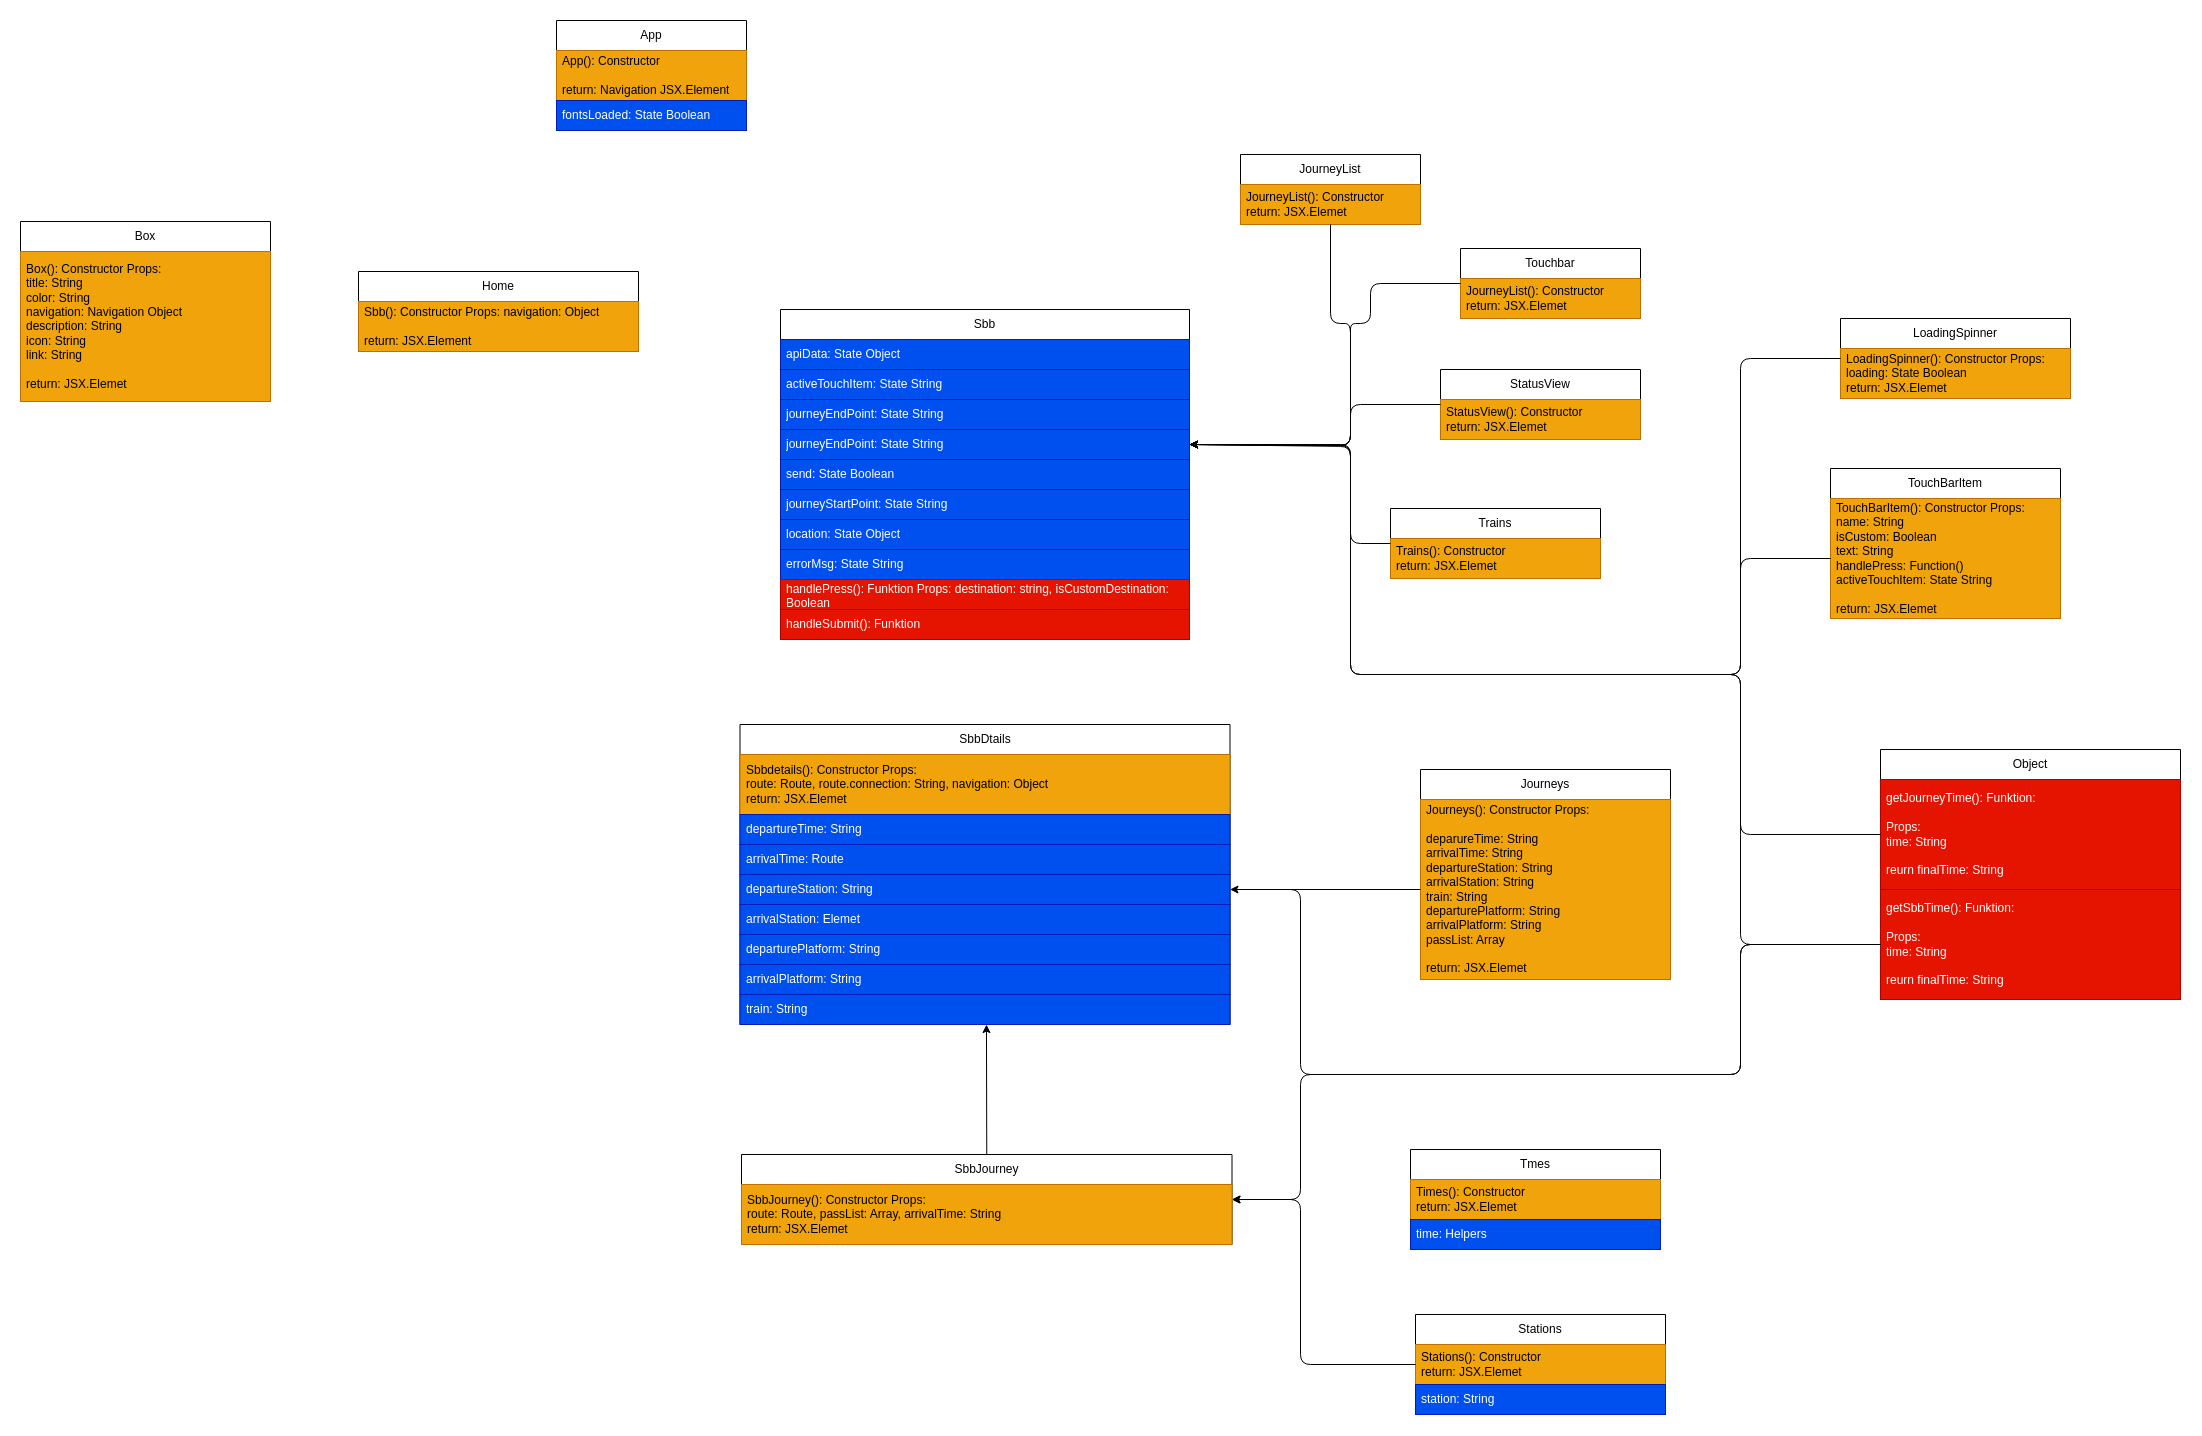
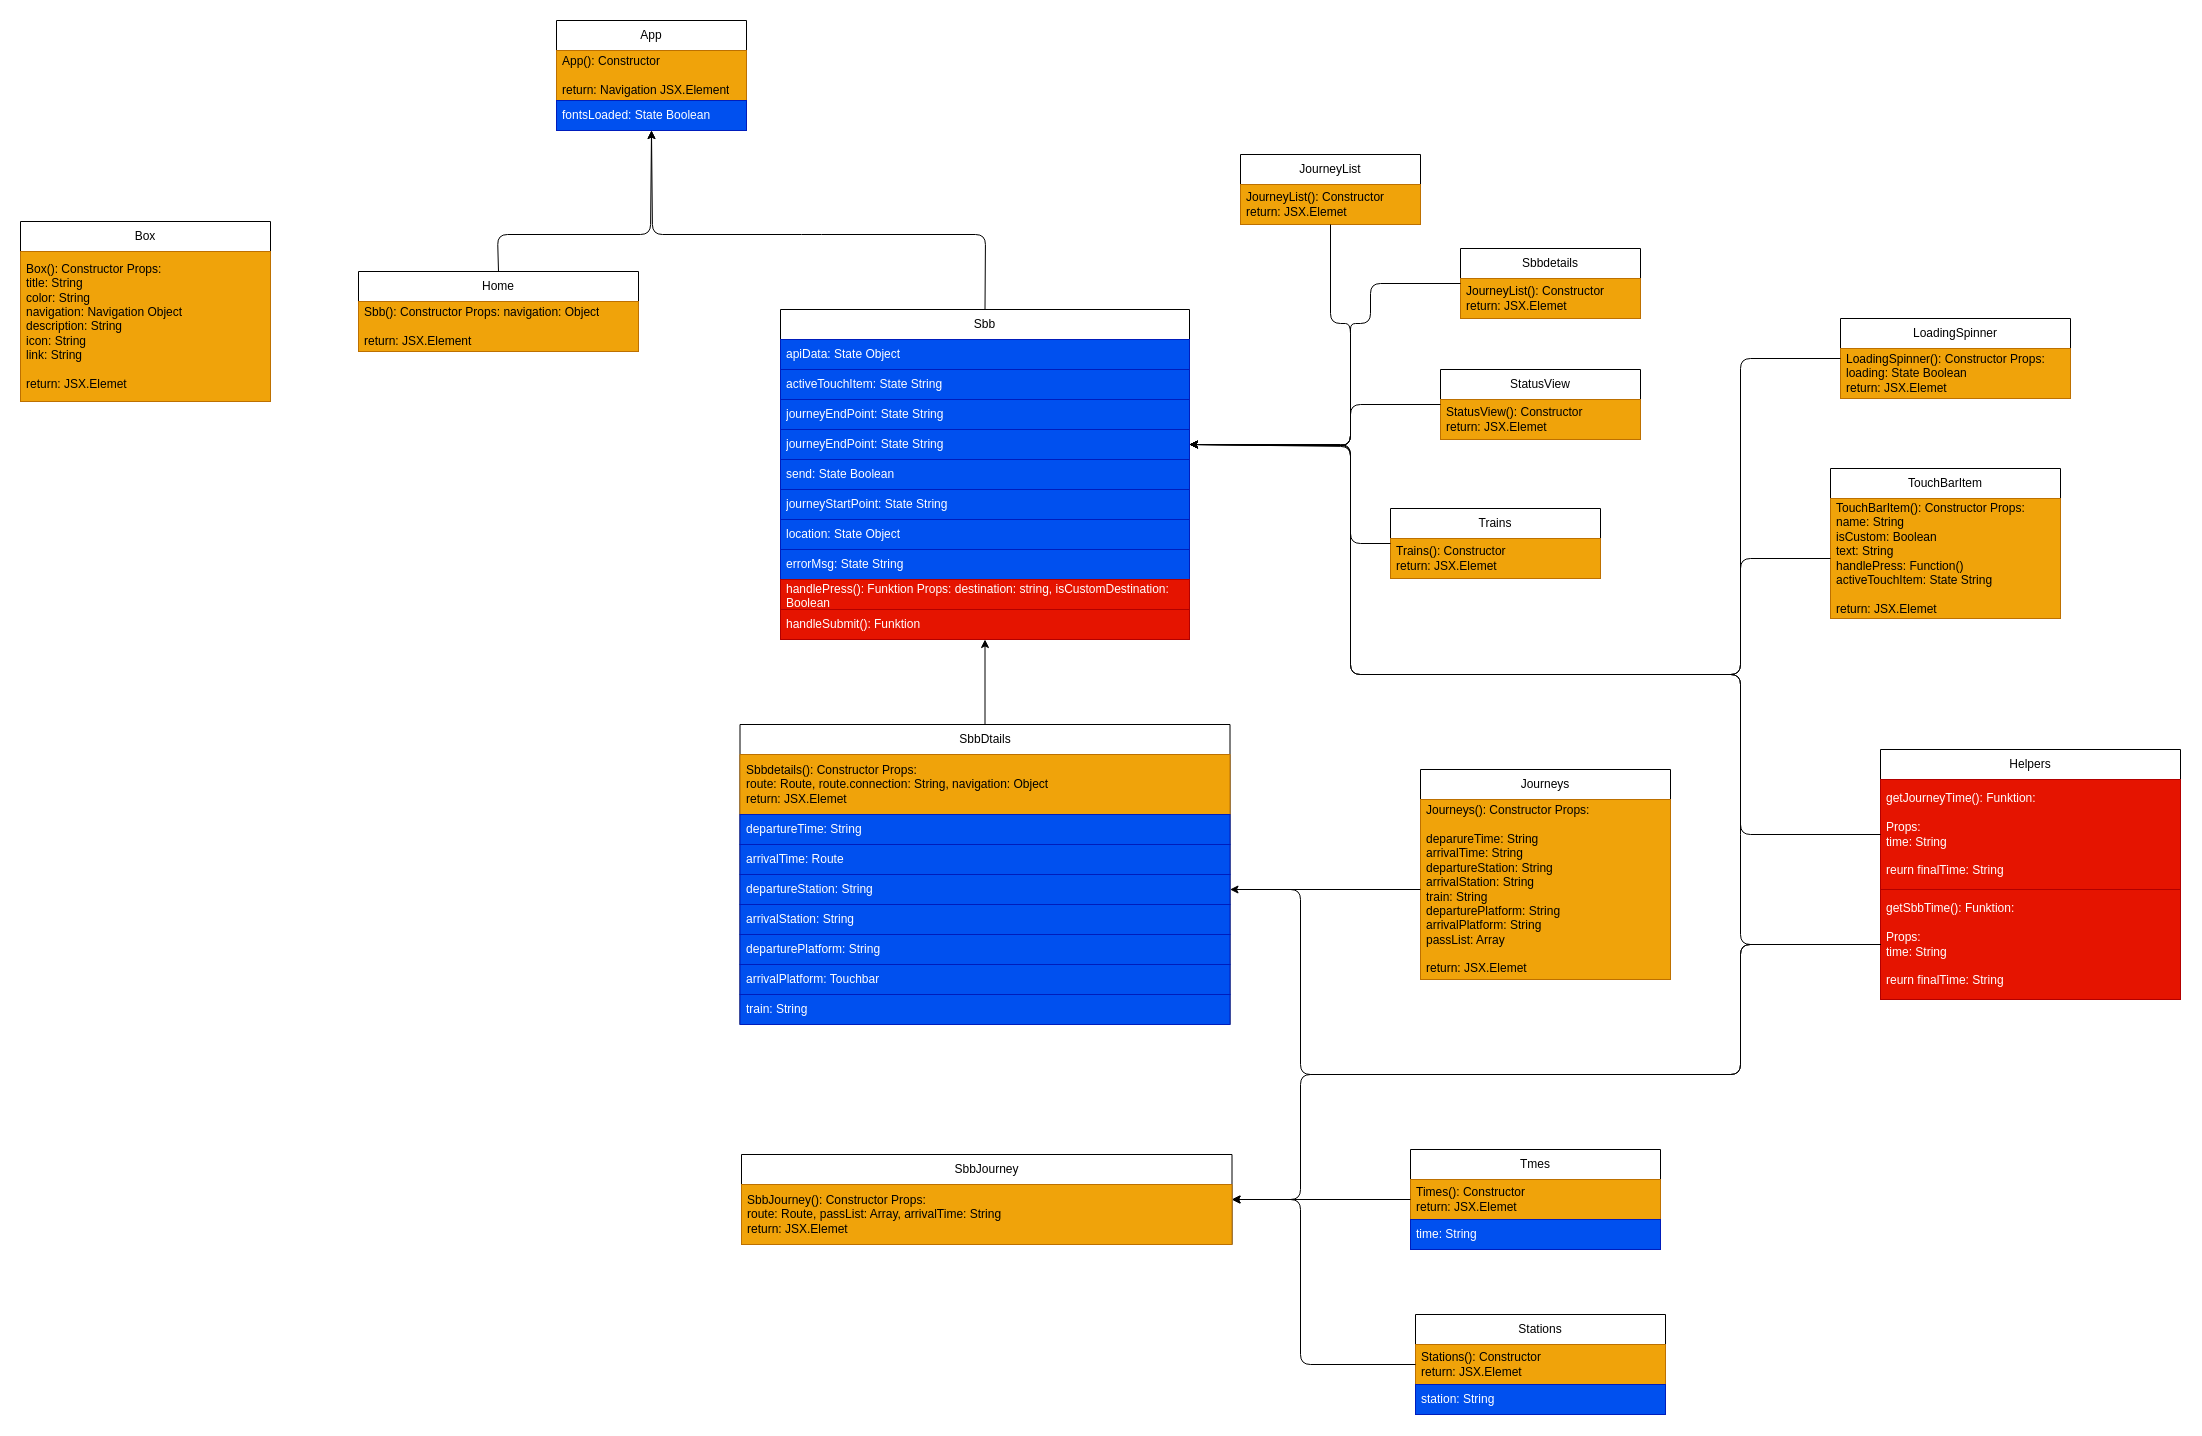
edge "Home" -> "App": added
edge "Sbb" -> "App": added
node "Touchbar": label "Touchbar" -> "Sbbdetails"
edge "SbbDtails" -> "Sbb": added
node "Object": label "Object" -> "Helpers"
node "arrivalStation: Elemet": label "arrivalStation: Elemet" -> "arrivalStation: String"
node "arrivalPlatform: String": label "arrivalPlatform: String" -> "arrivalPlatform: Touchbar"
edge "SbbJourney" -> "train: String": removed
edge "Tmes" -> "SbbJourney": added
node "time: Helpers": label "time: Helpers" -> "time: String"
